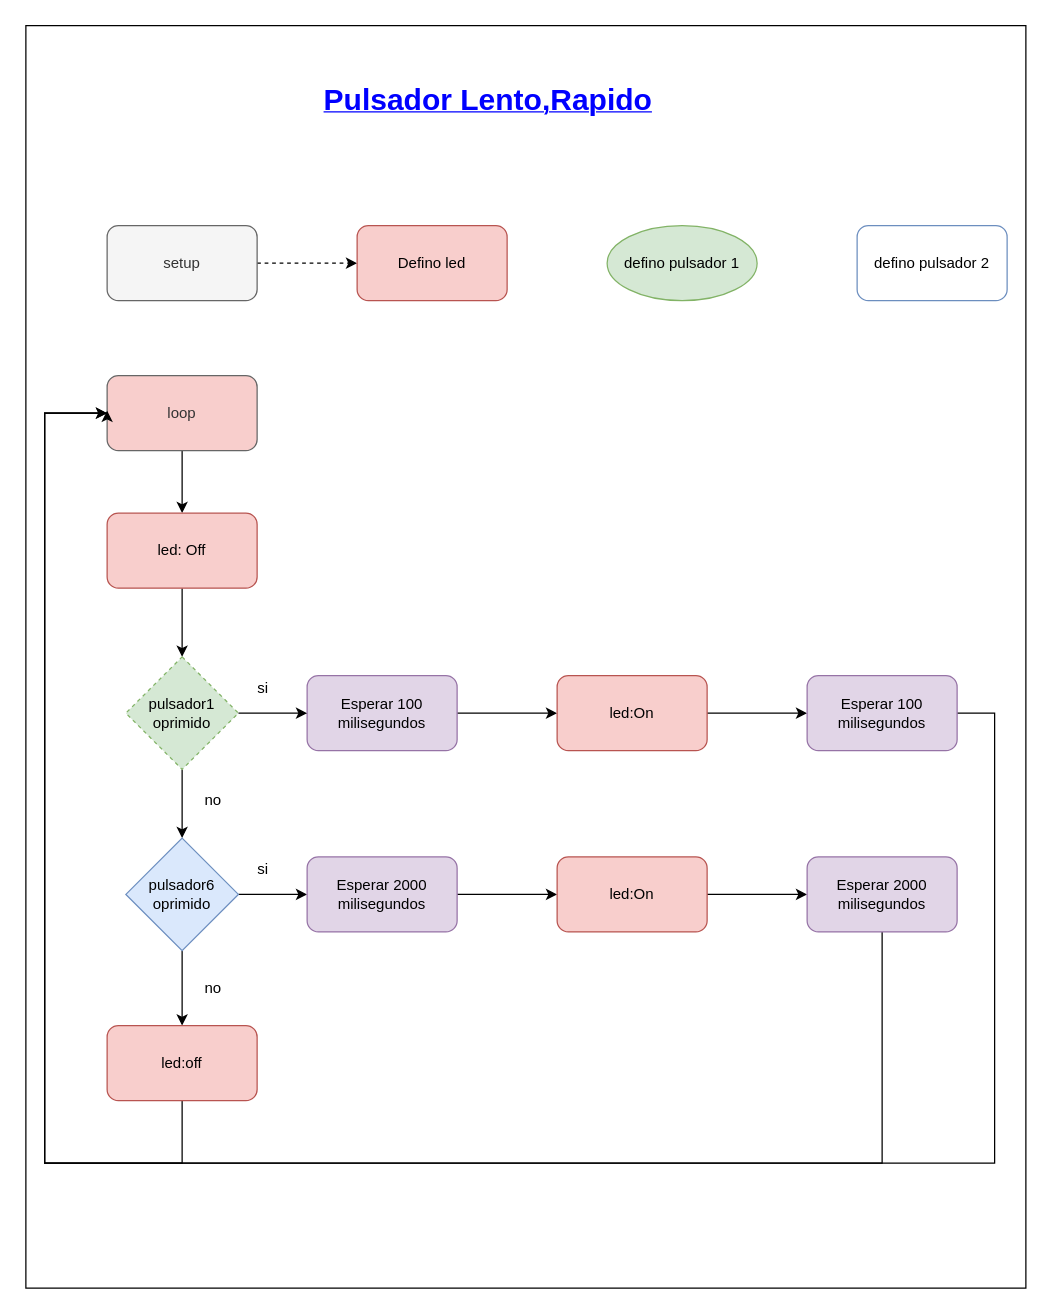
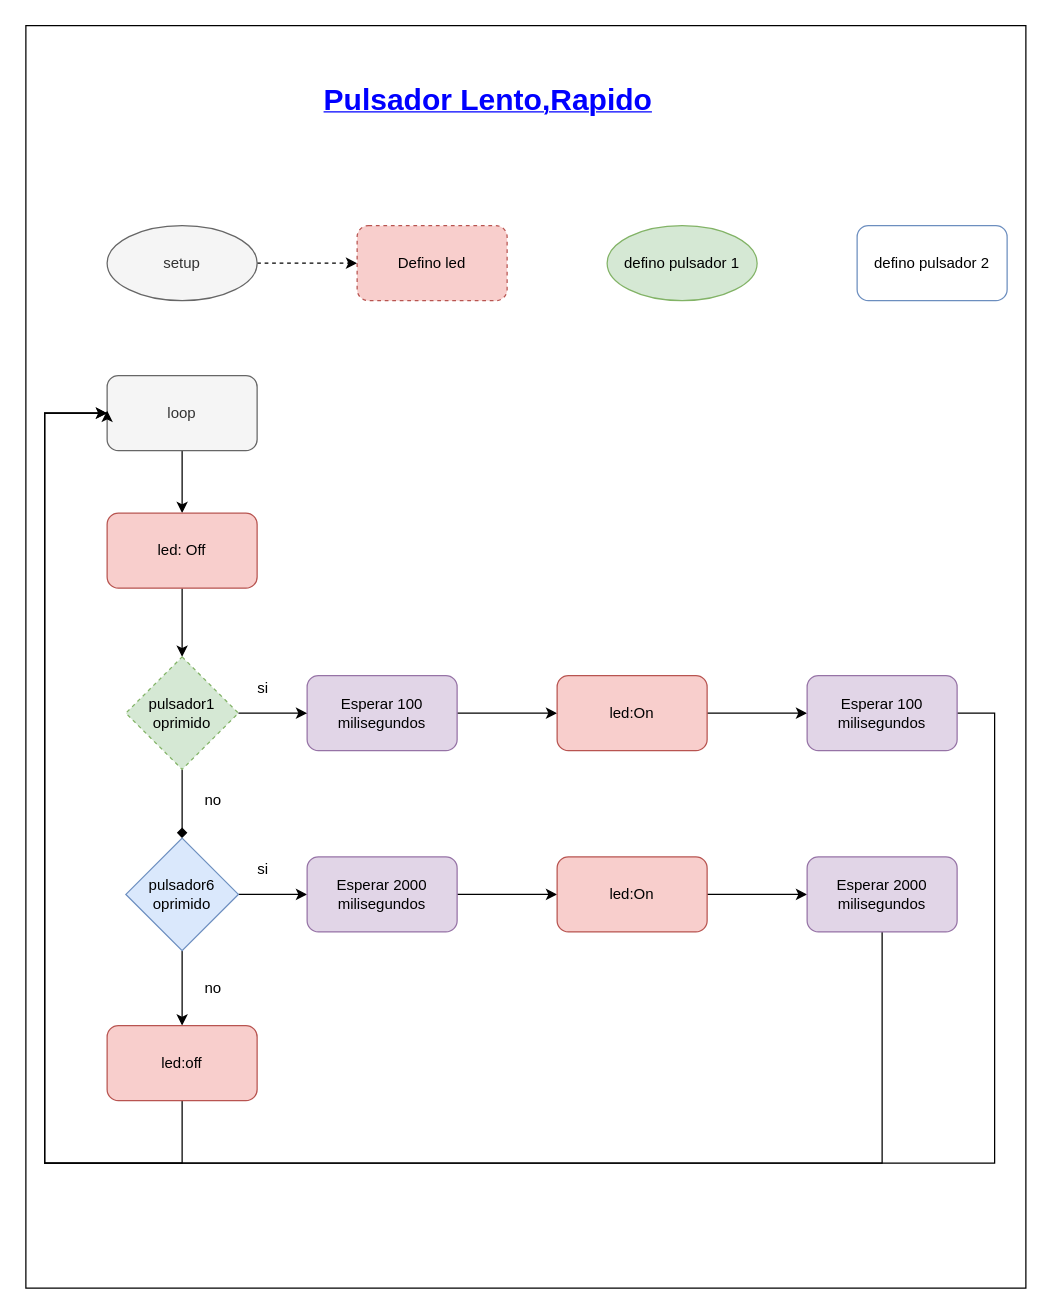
node "setup": shape rounded rectangle -> ellipse
node "Defino led": style solid -> dashed
node "loop": fillcolor #f8cecc -> #f5f5f5
edge "pulsador1 oprimido" -> "pulsador6 oprimido": arrowhead classic -> diamond
